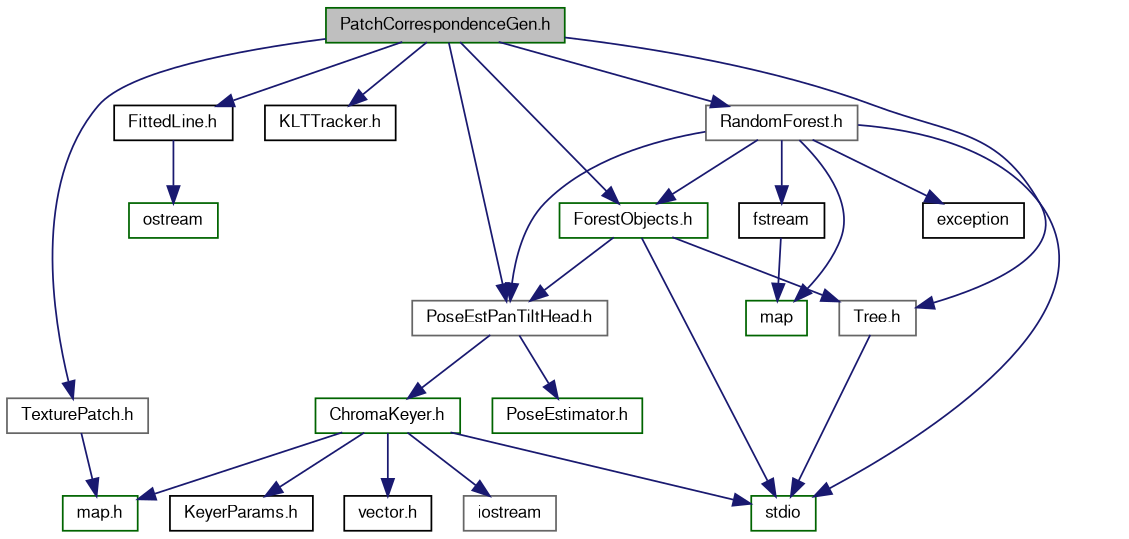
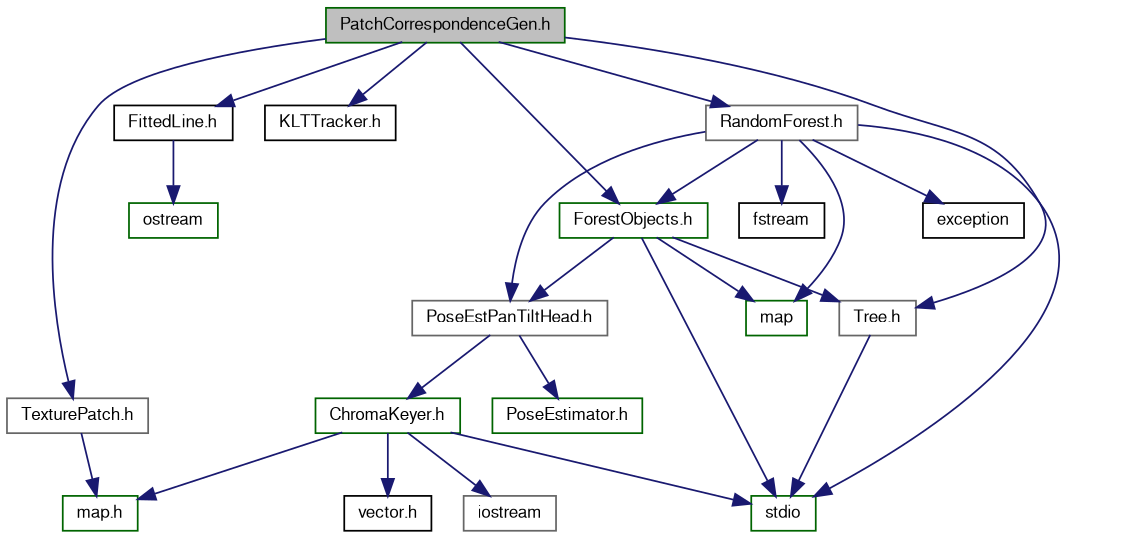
edge "PatchCorrespondenceGen.h" -> "PoseEstPanTiltHead.h": removed
edge "fstream" -> "map": now "ForestObjects.h" -> "map"
node "KeyerParams.h": removed
